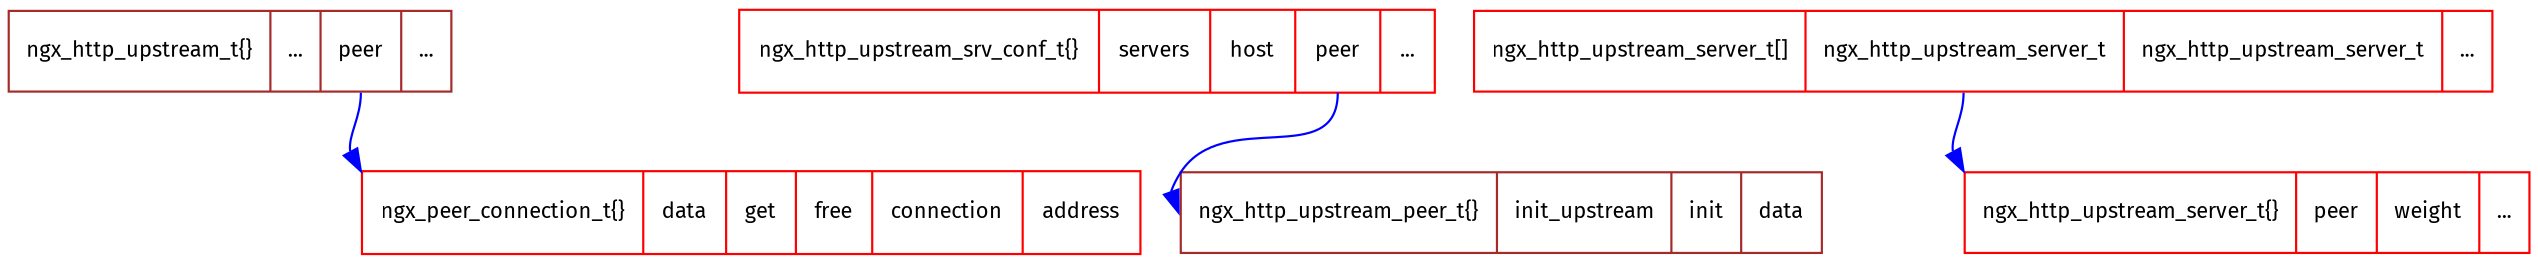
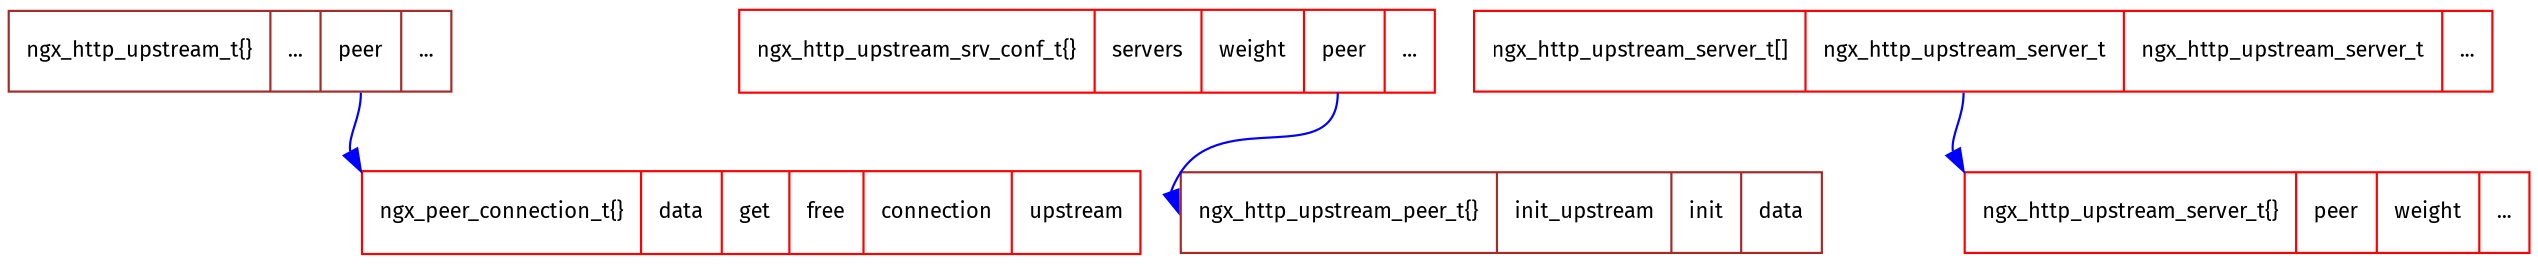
node "ngx_http_upstream_srv_conf_t{}": text "host" -> "weight"
node "ngx_peer_connection_t{}": text "address" -> "upstream"
